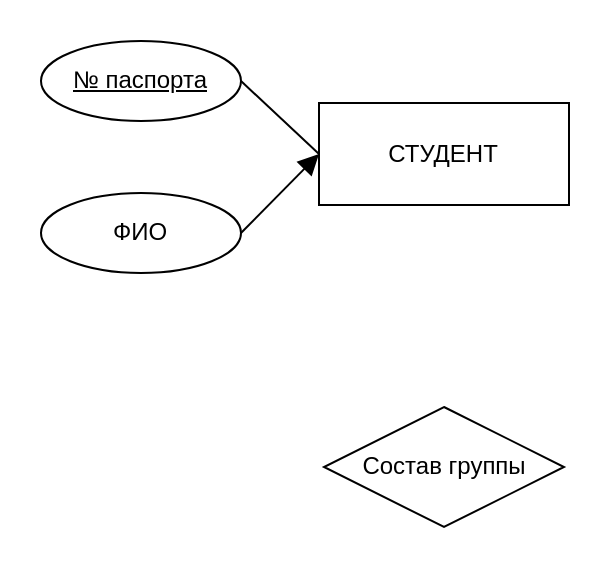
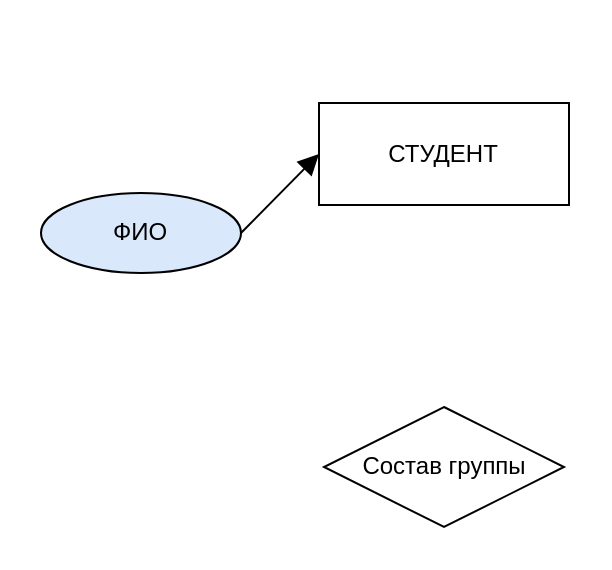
node "№ паспорта": removed
edge "№ паспорта" -- "СТУДЕНТ": removed
node "ФИО": fillcolor #ffffff -> #dae8fc
